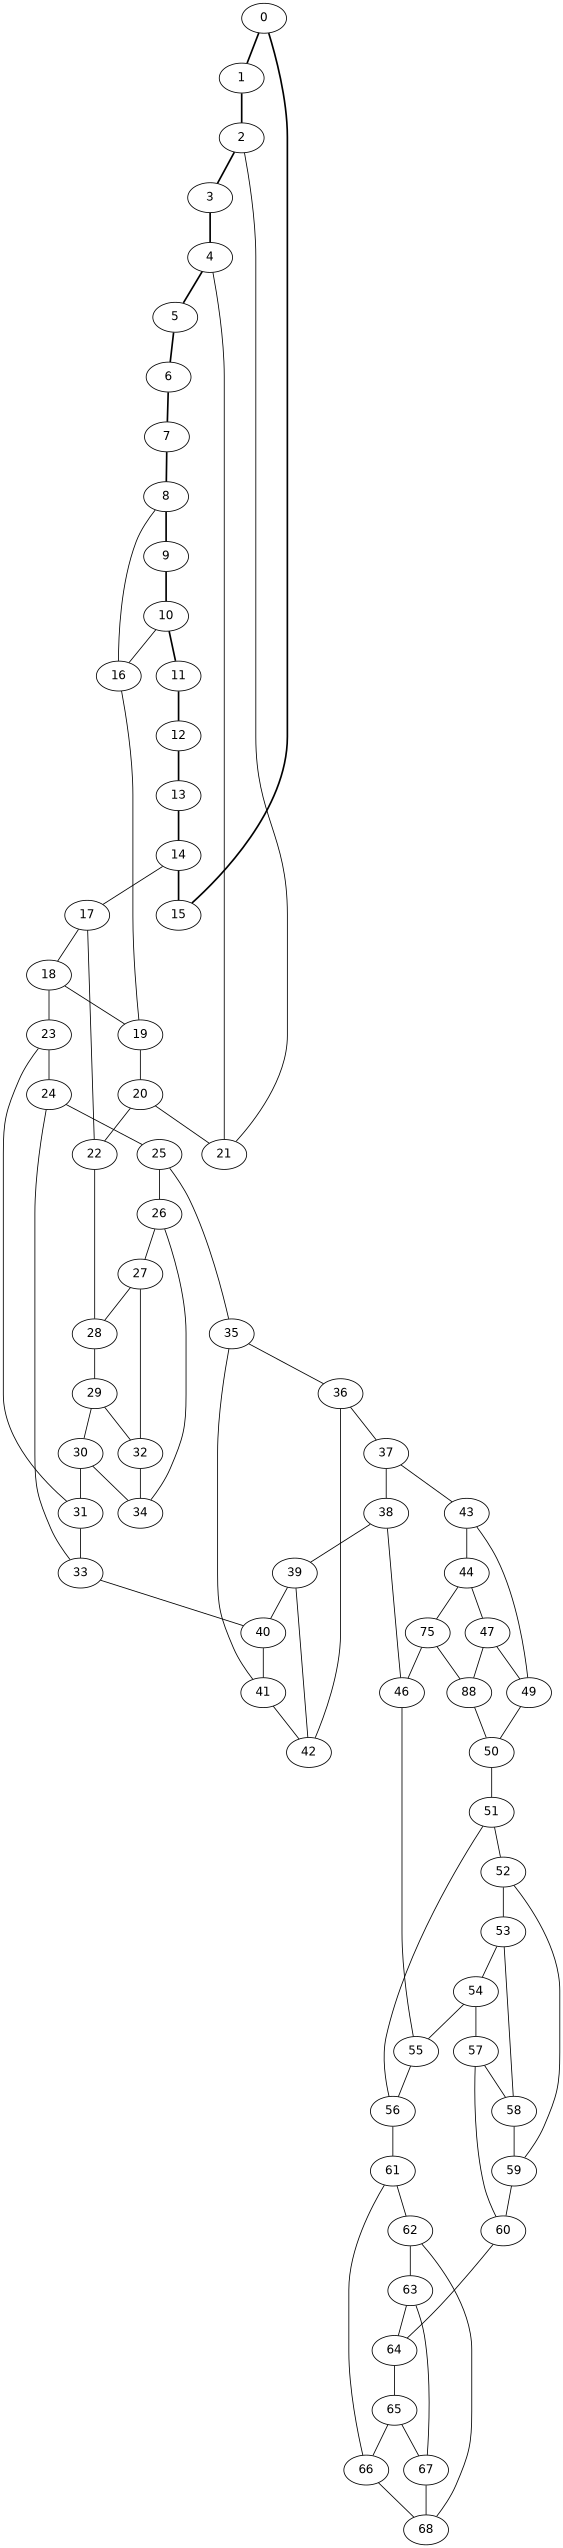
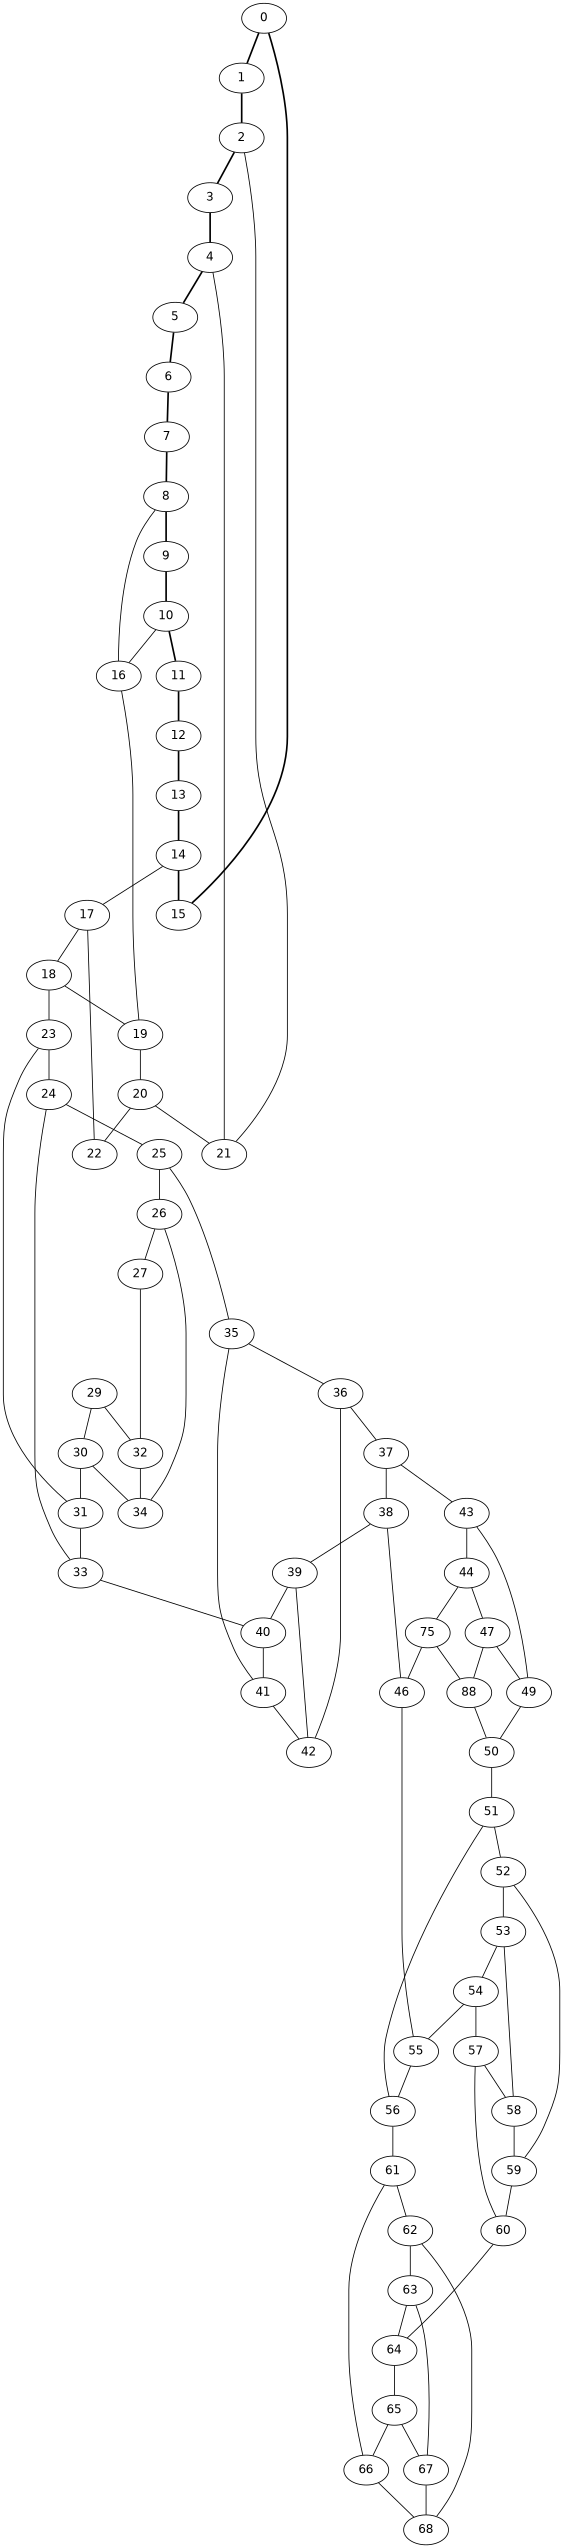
node "28": removed
